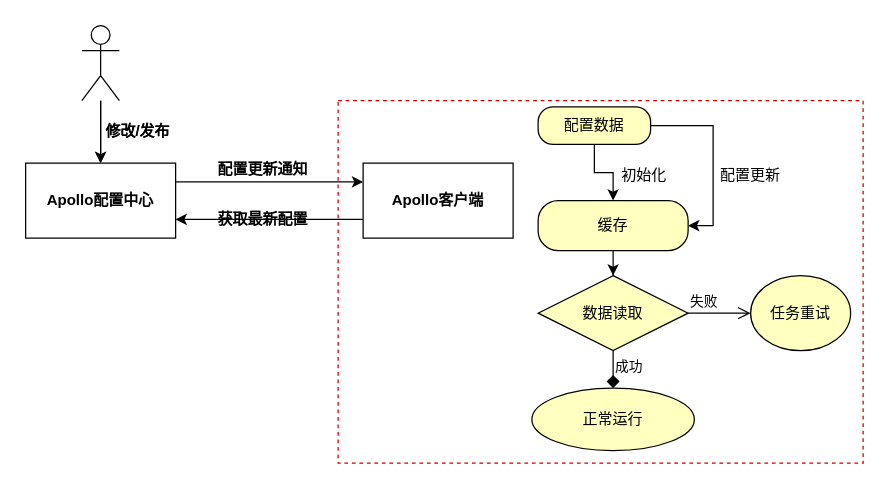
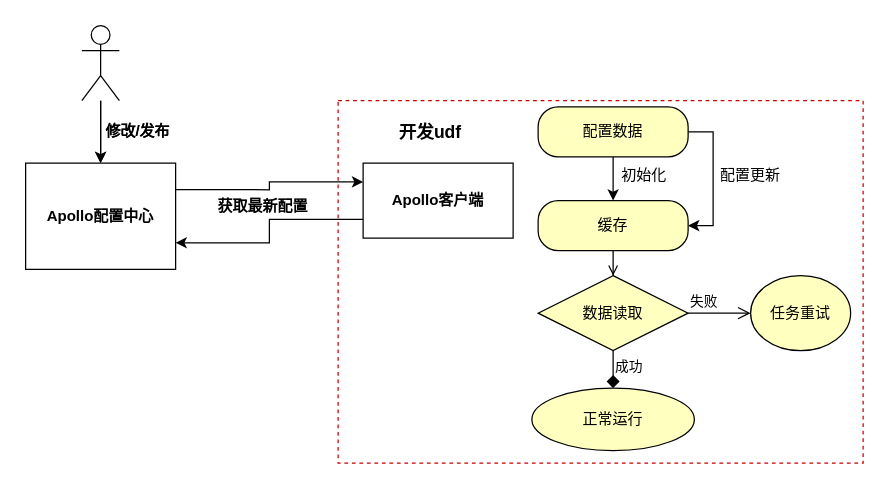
node "配置数据": size 113x38 -> 150x50
node "开发udf": added
node "配置更新通知": removed
node "Apollo配置中心": size 150x75 -> 150x106
node "获取最新配置": moved (263, 219) -> (263, 207)
edge "缓存" -> "数据读取": arrowhead classic -> open
